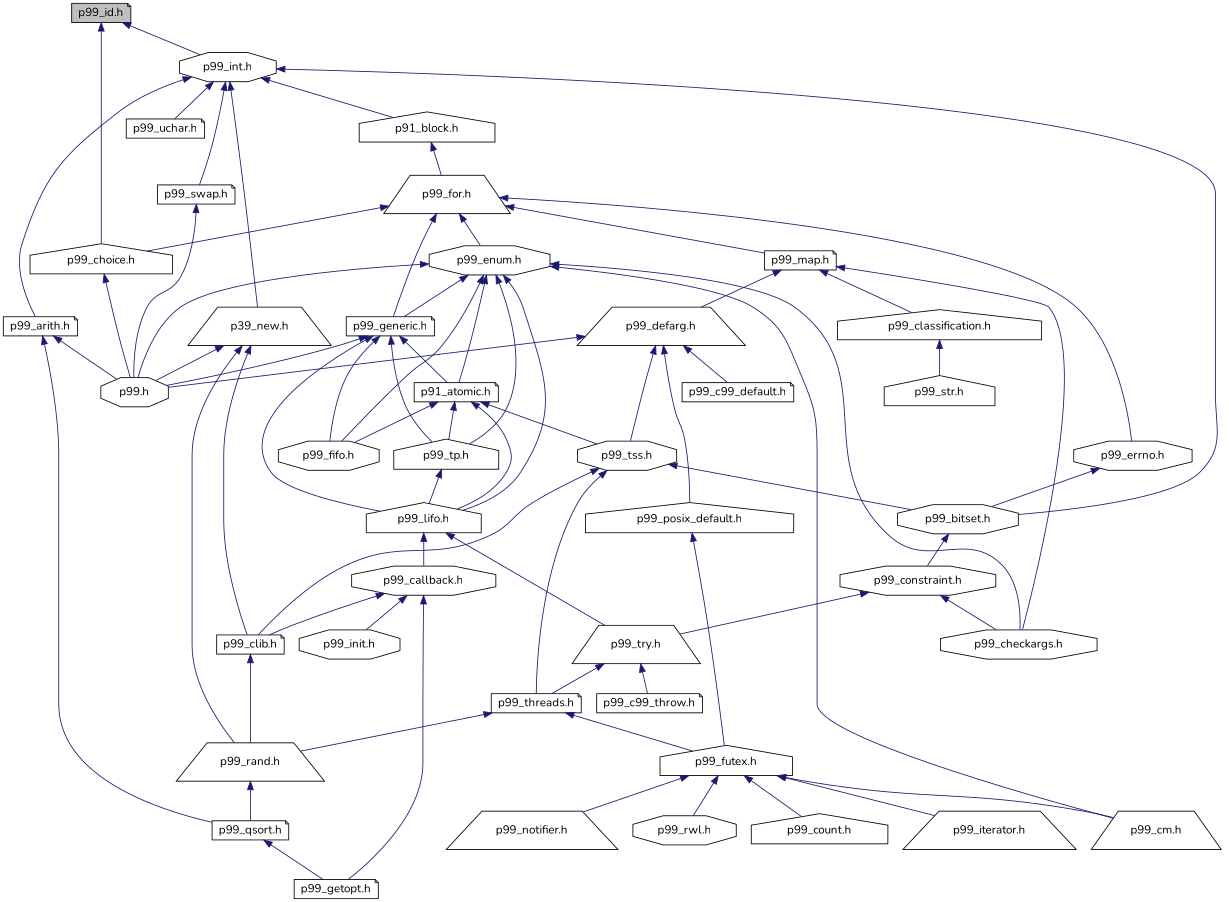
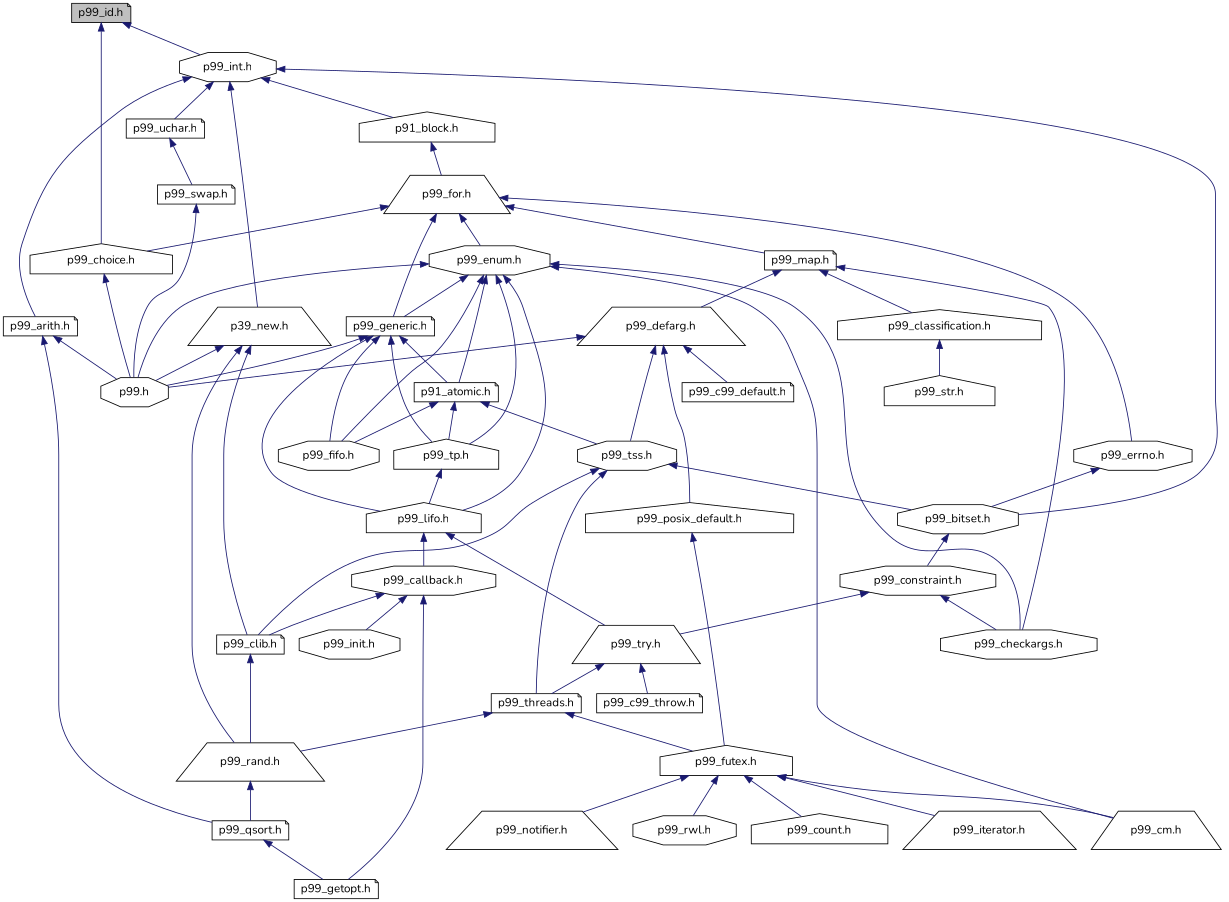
edge "p99_swap.h" -> "p99_int.h": now "p99_swap.h" -> "p99_uchar.h"
edge "p99_lifo.h" -> "p91_atomic.h": removed
